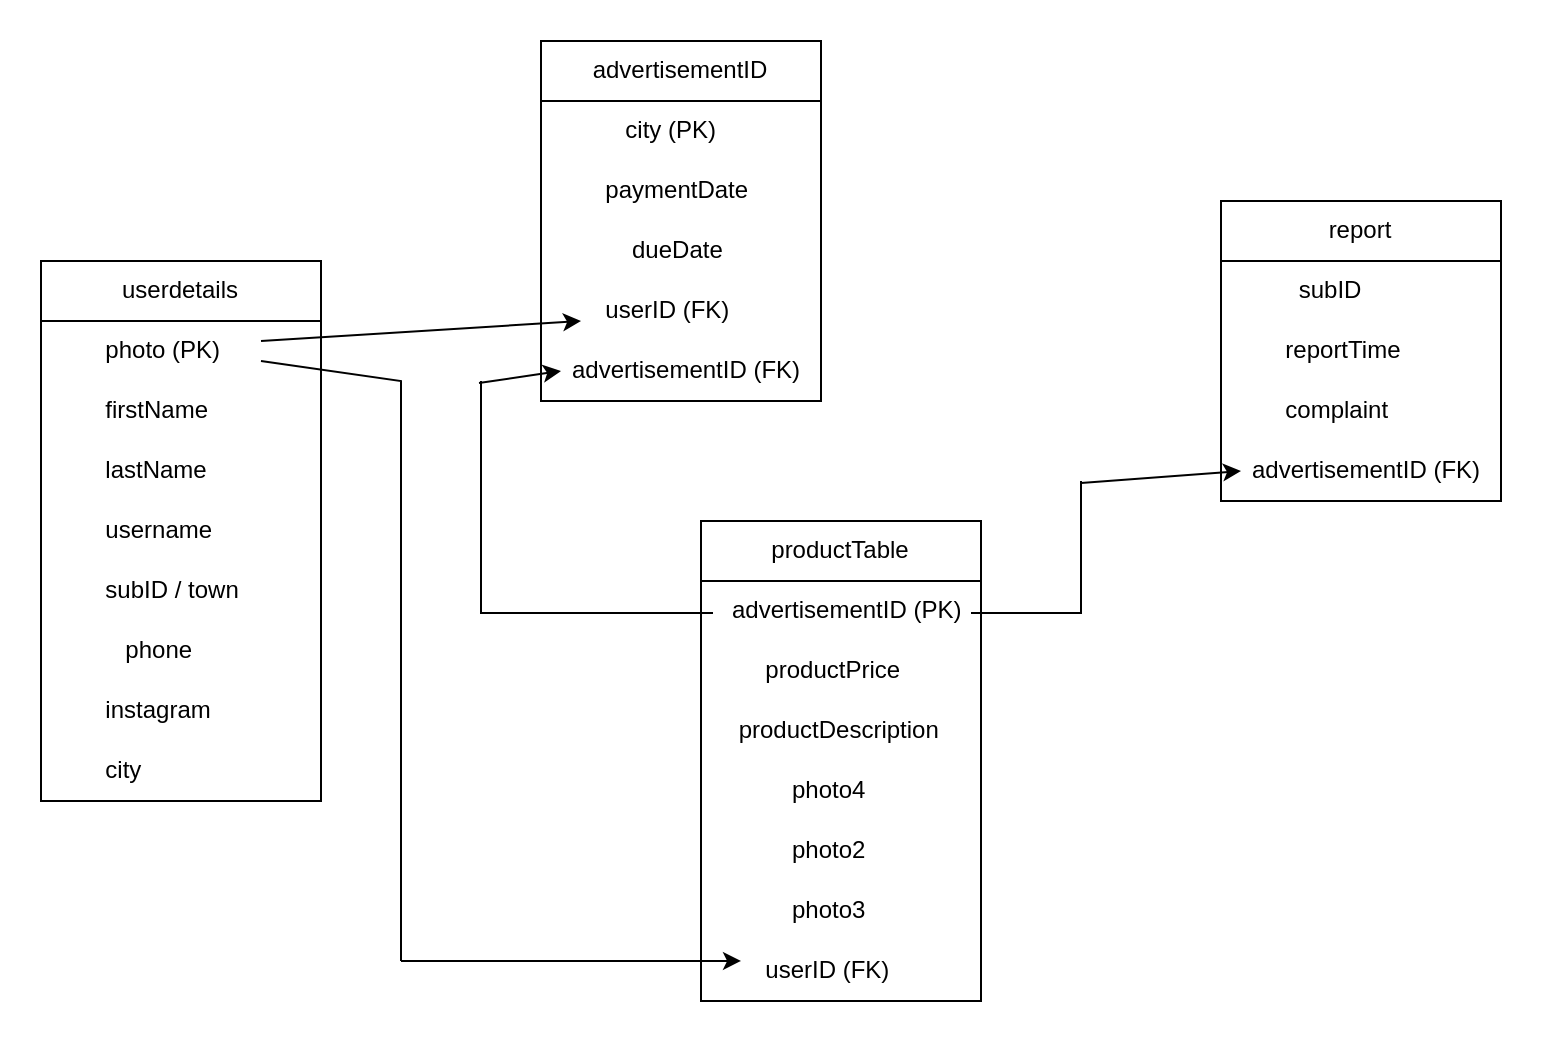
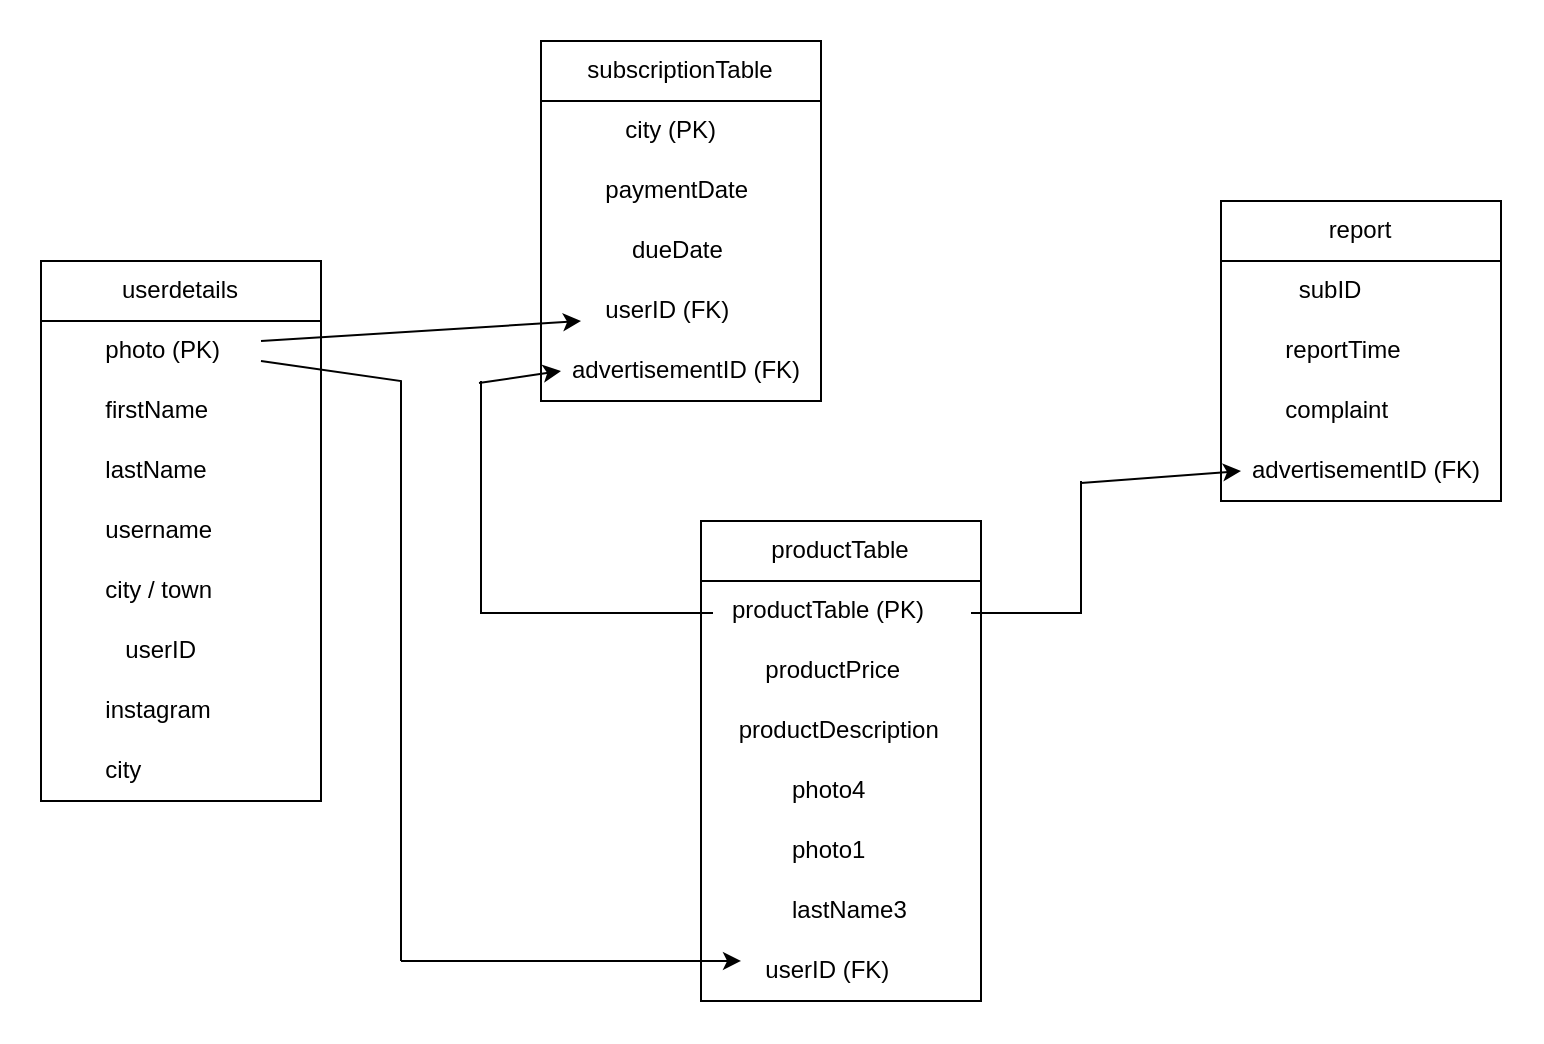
node "advertisementID": label "advertisementID" -> "subscriptionTable"
node "subID / town": label "subID / town" -> "city / town"
node "advertisementID (PK)": label "advertisementID (PK)" -> "productTable (PK)"
node "phone": label "phone" -> "userID"
node "photo2": label "photo2" -> "photo1"
node "photo3": label "photo3" -> "lastName3"
